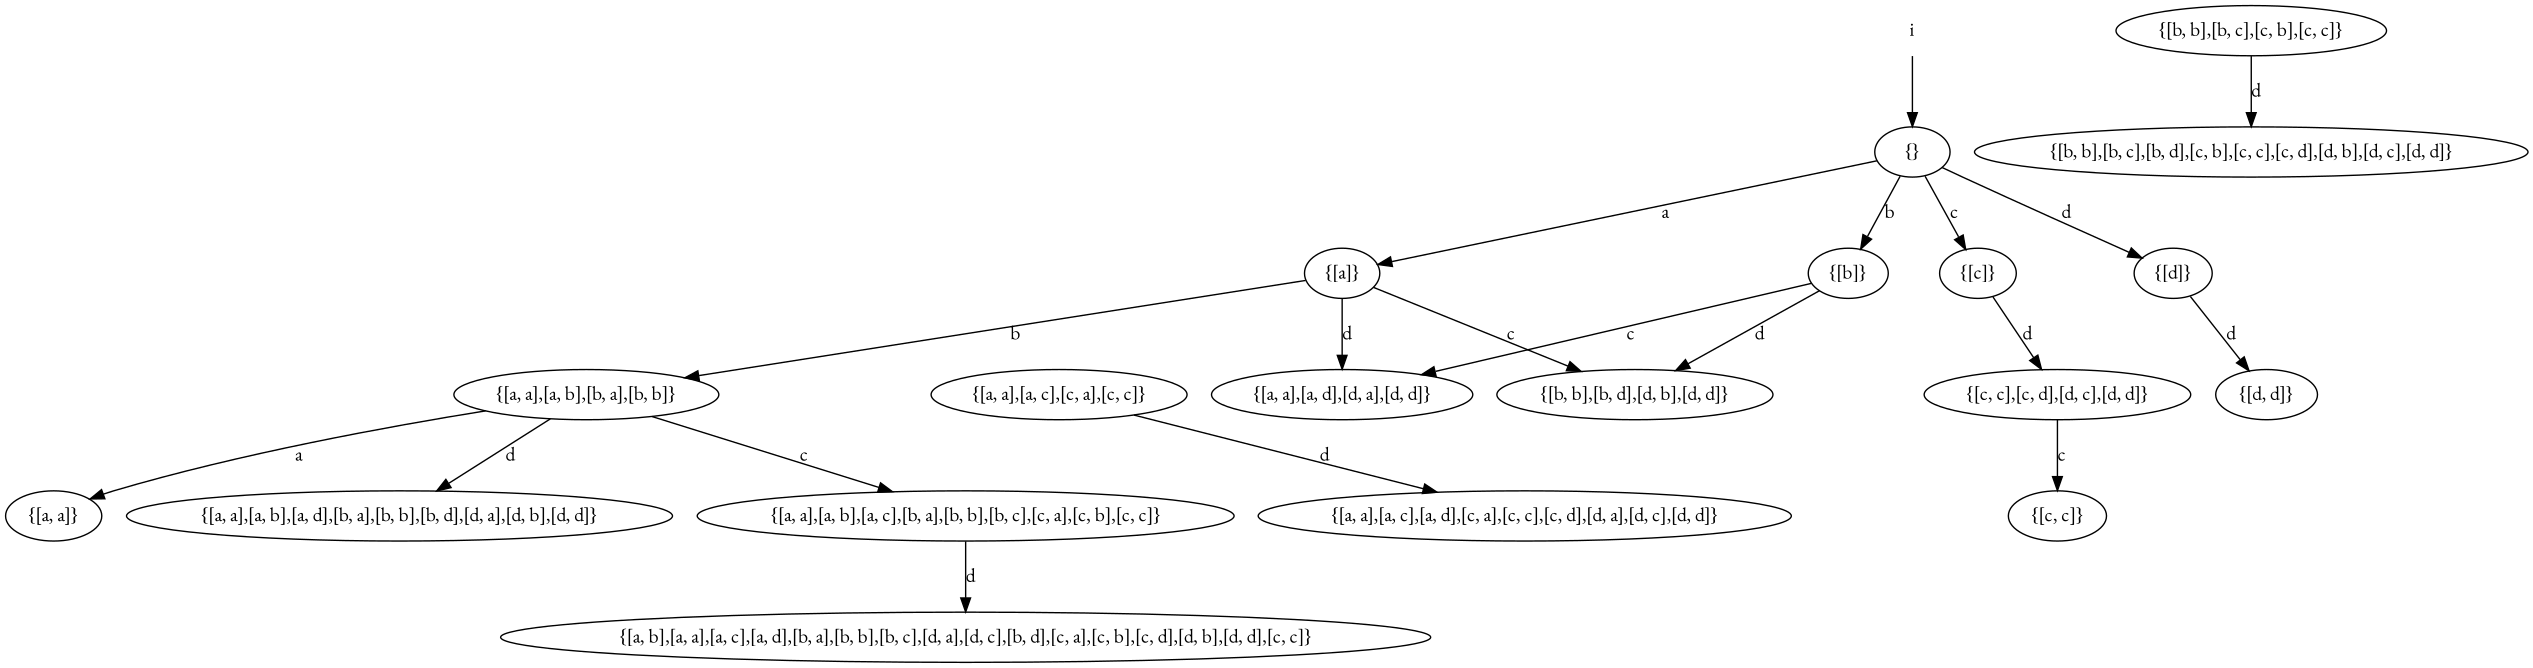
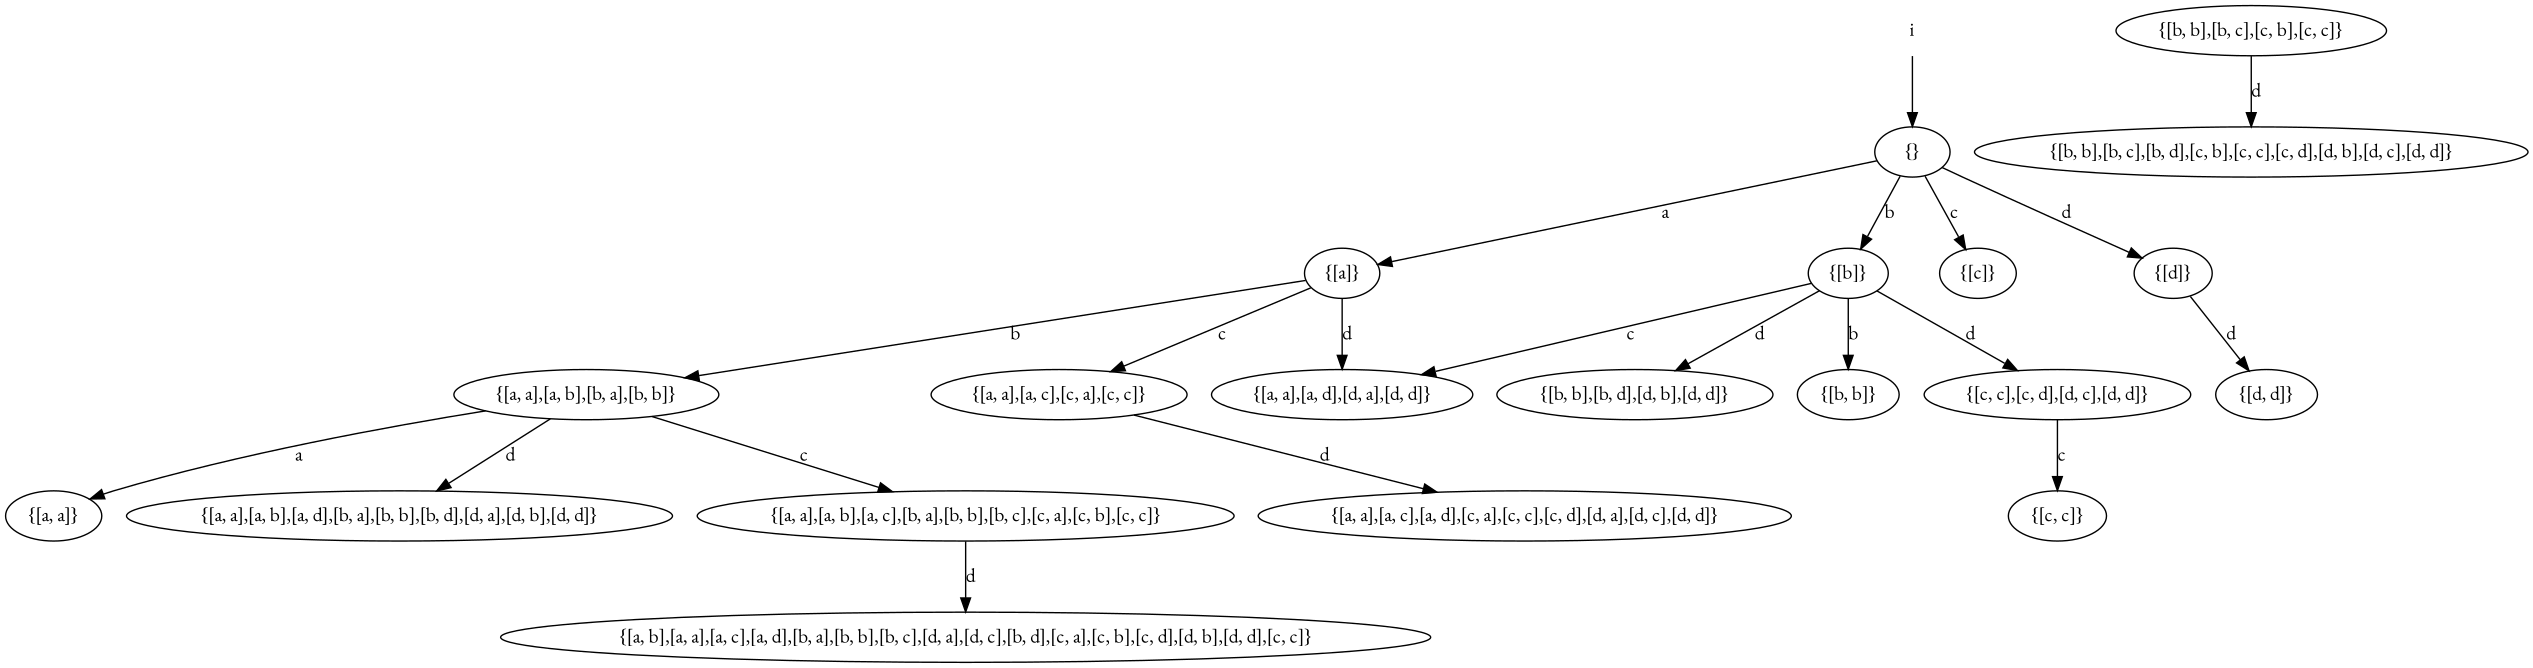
edge "{[a]}" -> "{[b, b],[b, d],[d, b],[d, d]}": now "{[a]}" -> "{[a, a],[a, c],[c, a],[c, c]}"
edge "{[c]}" -> "{[c, c],[c, d],[d, c],[d, d]}": now "{[b]}" -> "{[c, c],[c, d],[d, c],[d, d]}"
node "{[b, b]}": added
